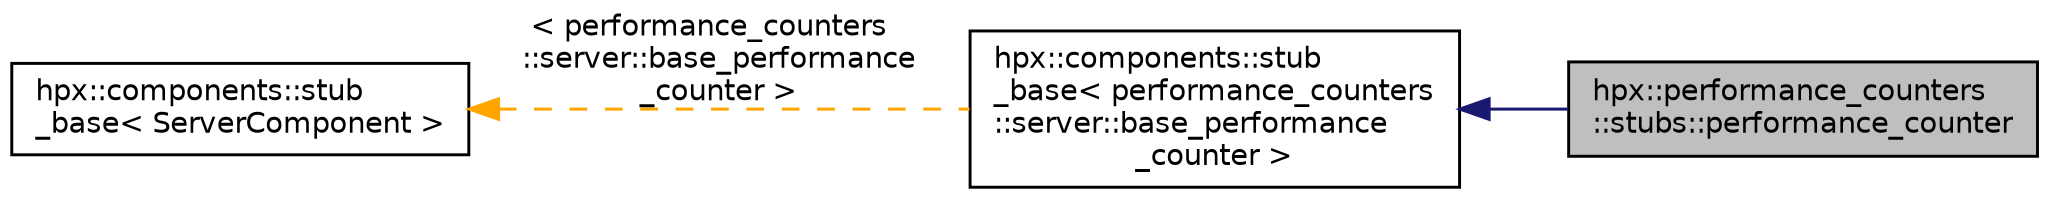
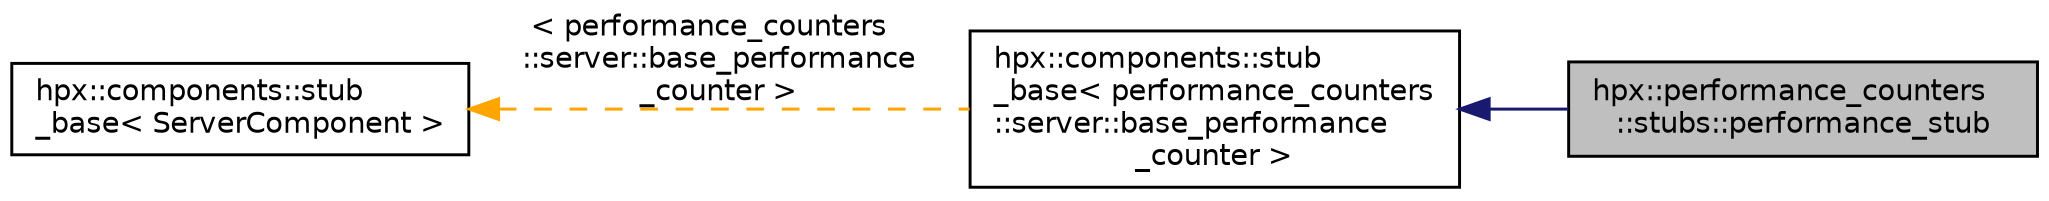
node "hpx::performance_counters ::stubs::performance_counter": label "hpx::performance_counters ::stubs::performance_counter" -> "hpx::performance_counters ::stubs::performance_stub"
